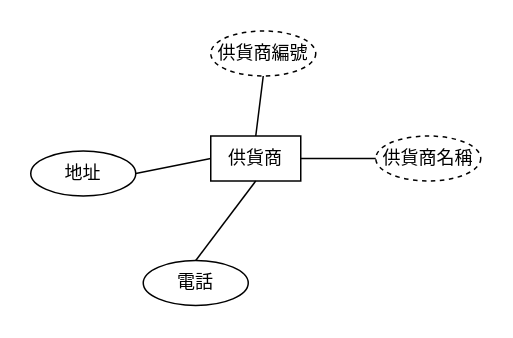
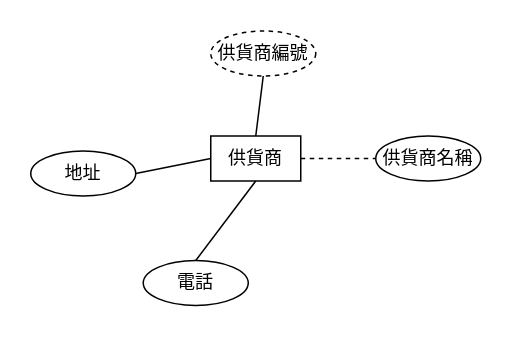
edge "供貨商" -- "供貨商名稱": style solid -> dashed
node "供貨商名稱": style dashed -> solid
